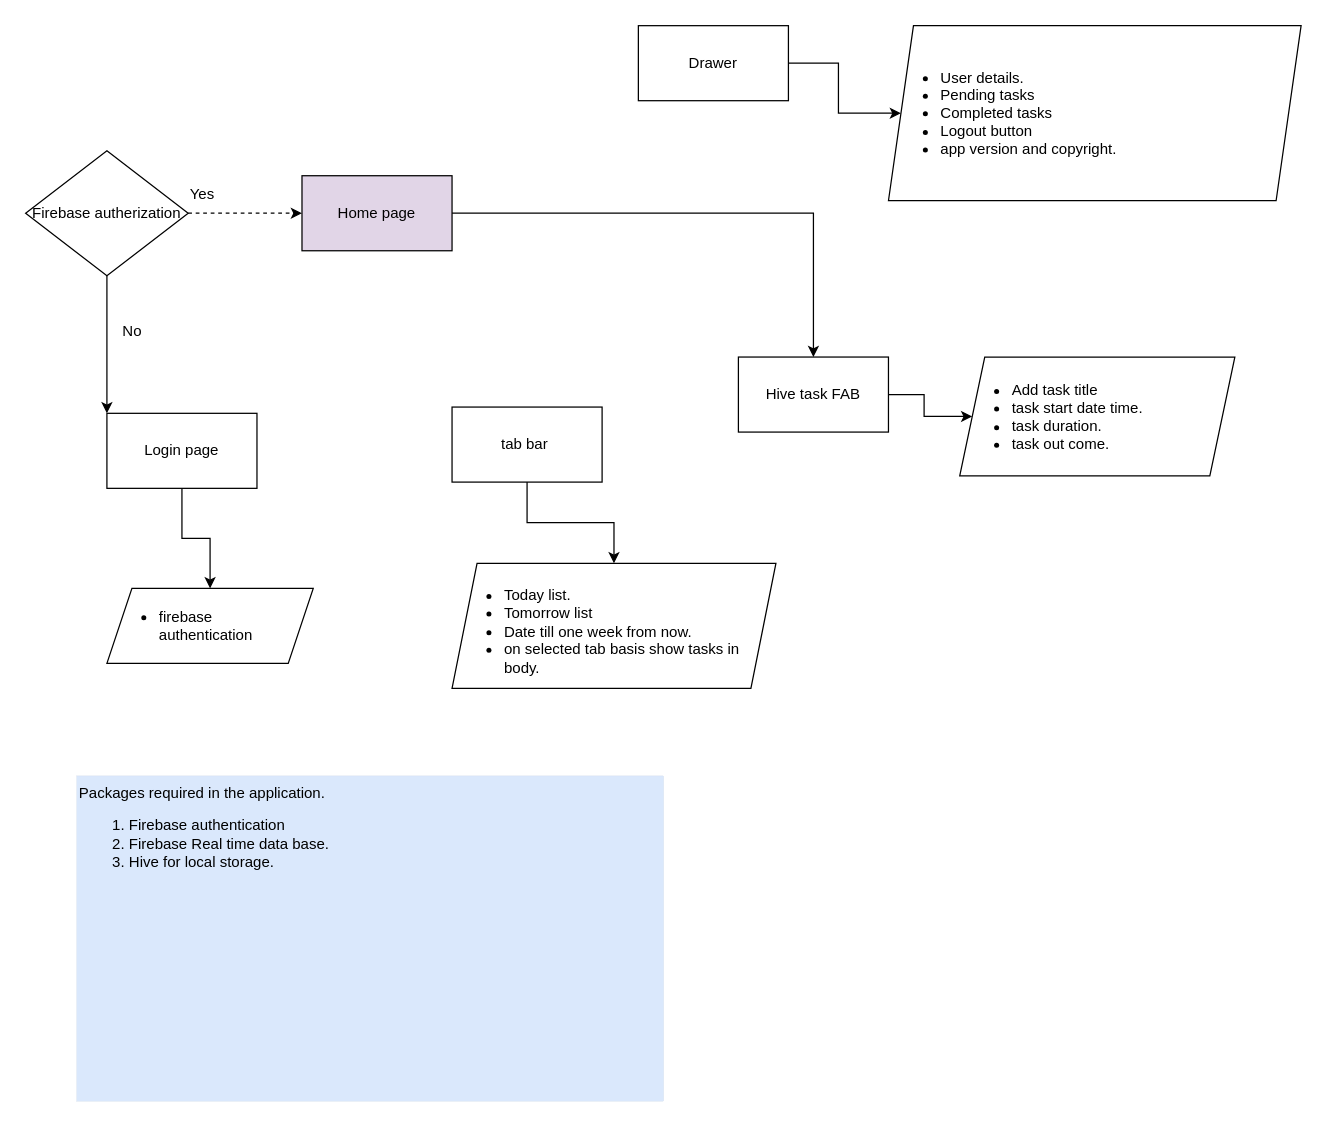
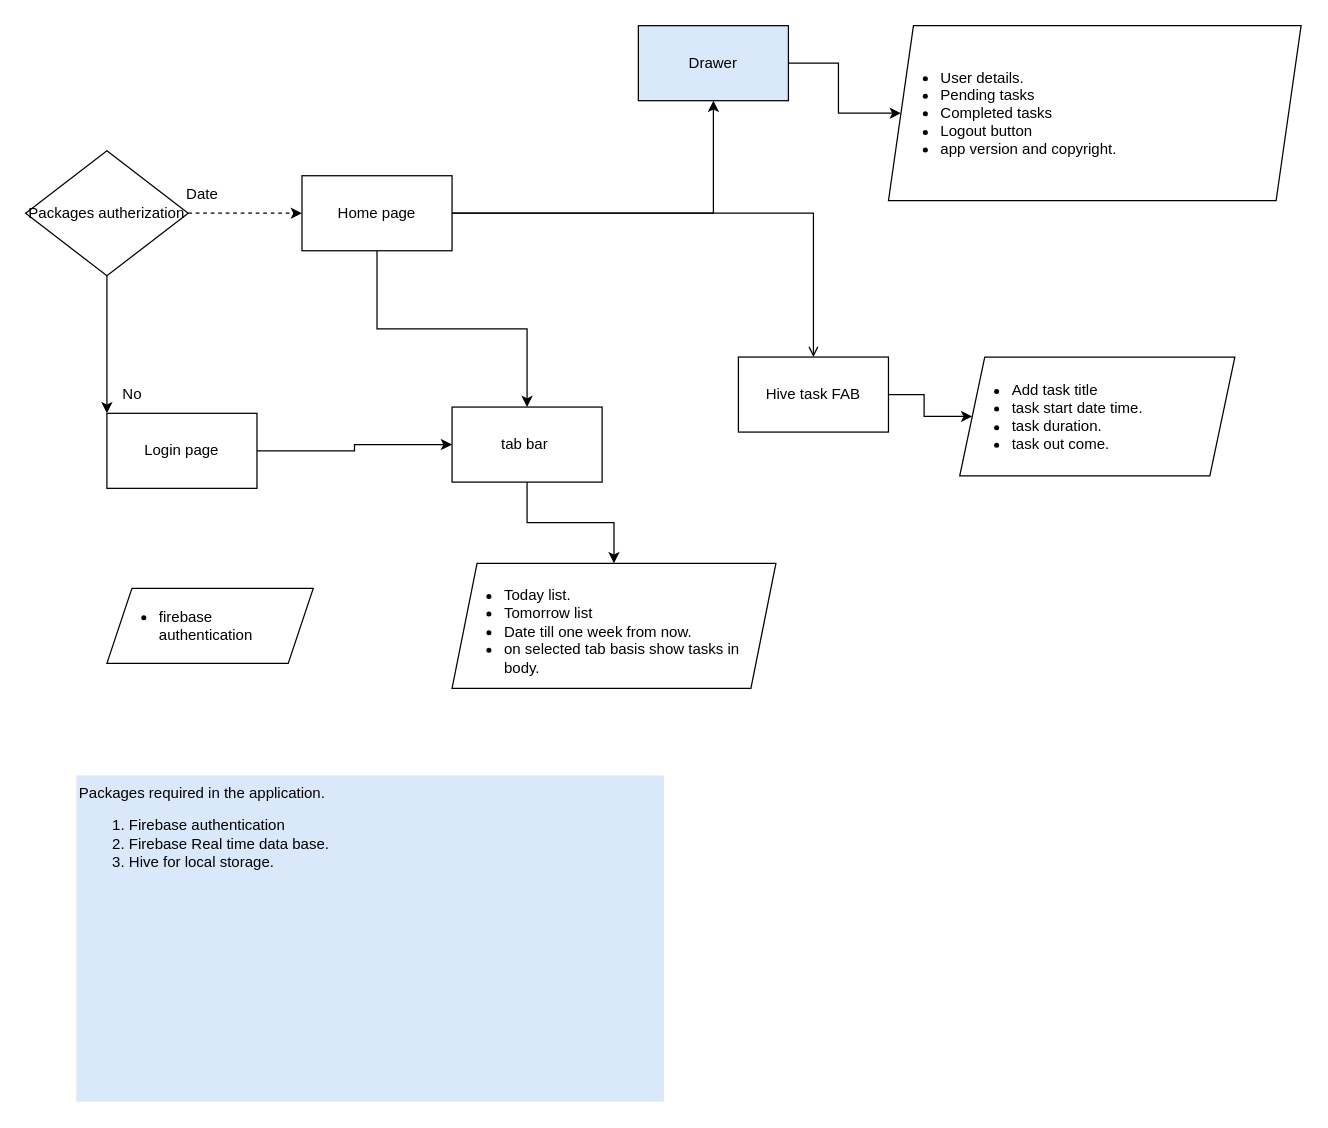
node "Drawer": fillcolor #ffffff -> #dae8fc
edge "Home page" -> "Drawer": added
node "Yes": label "Yes" -> "Date"
node "Firebase autherization": label "Firebase autherization" -> "Packages autherization"
node "Home page": fillcolor #e1d5e7 -> #ffffff
edge "Home page" -> "tab bar": added
node "No": moved (132, 332) -> (132, 394)
edge "Home page" -> "Hive task FAB": arrowhead classic -> open
edge "Login page" -> "firebase authentication": now "Login page" -> "tab bar"
